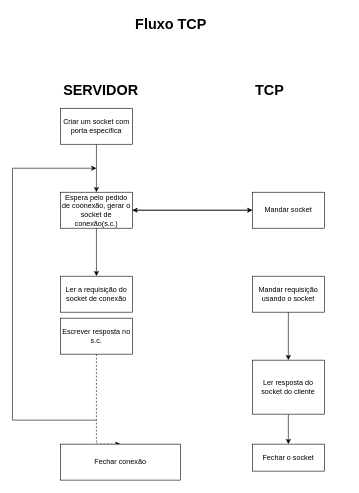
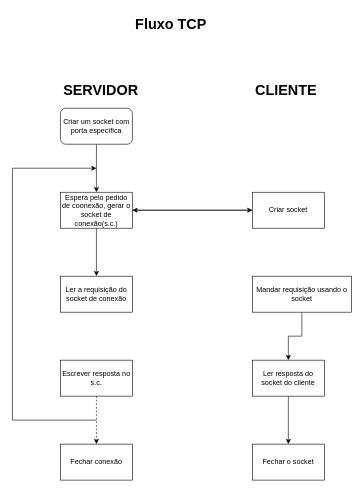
node "TCP": label "TCP" -> "CLIENTE"
node "Criar um socket com porta específica": shape rectangle -> rounded rectangle
node "Mandar socket": label "Mandar socket" -> "Criar socket"
node "Mandar requisição usando o socket": size 72x36 -> 99x36
node "Escrever resposta no s.c.": moved (96, 336) -> (96, 378)
node "Ler resposta do socket do cliente": size 72x54 -> 72x36
node "Fechar o socket": size 72x27 -> 72x36
node "Fechar conexão": size 120x36 -> 72x36
